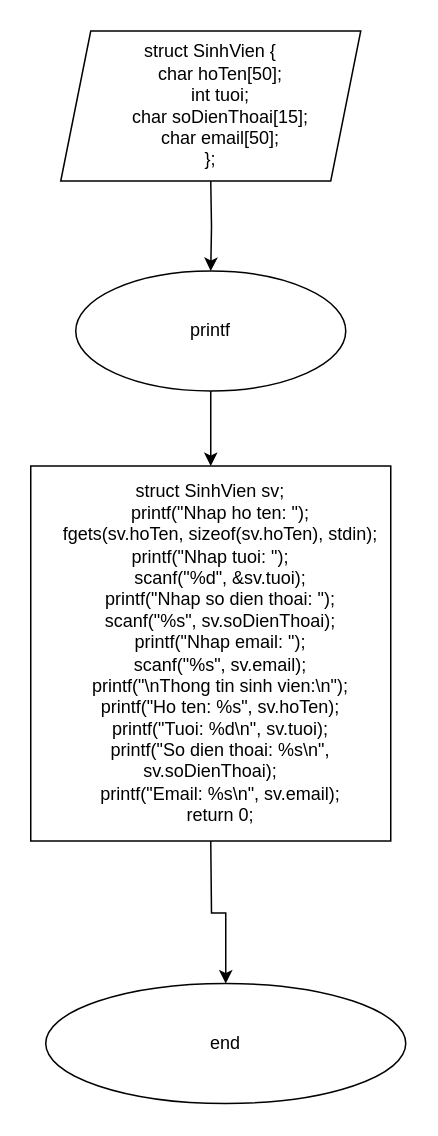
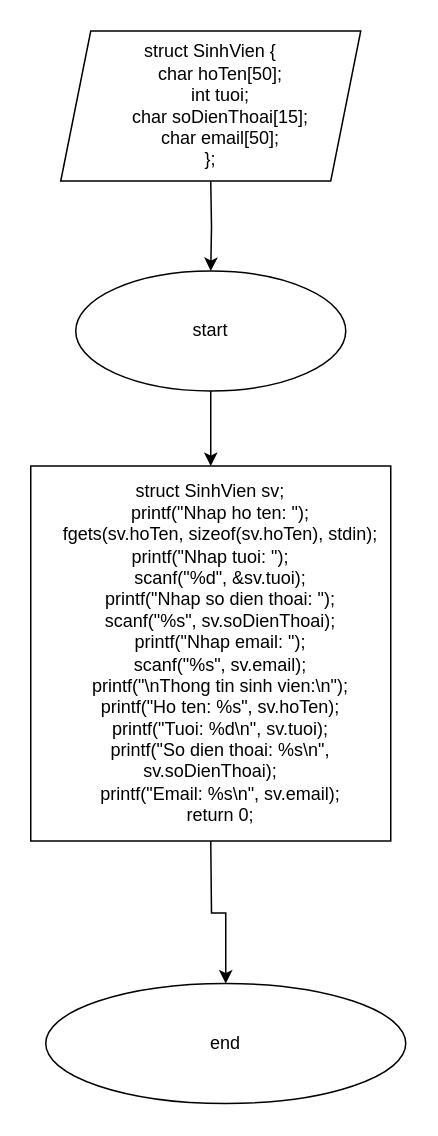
node "printf": label "printf" -> "start"
